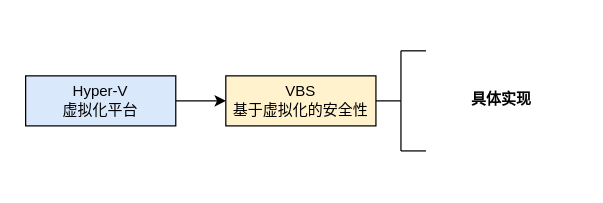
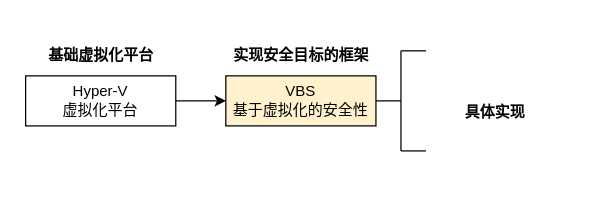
node "基础虚拟化平台": added
node "实现安全目标的框架": added
node "具体实现": moved (501, 94) -> (494, 107)
node "Hyper-V 虚拟化平台": fillcolor #dae8fc -> #ffffff
